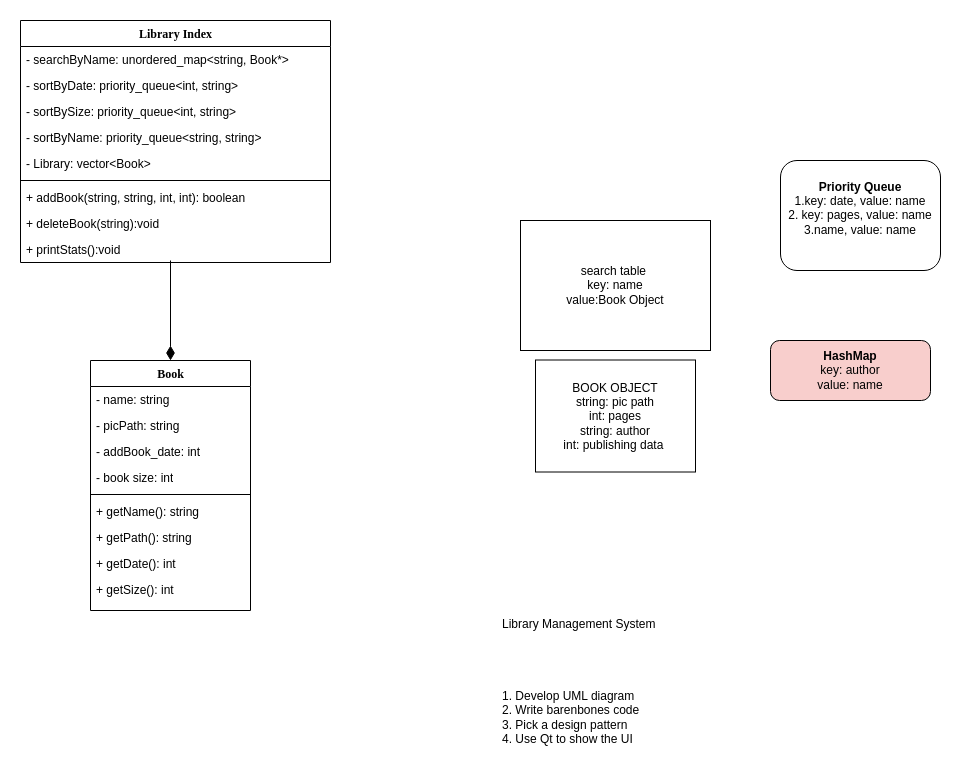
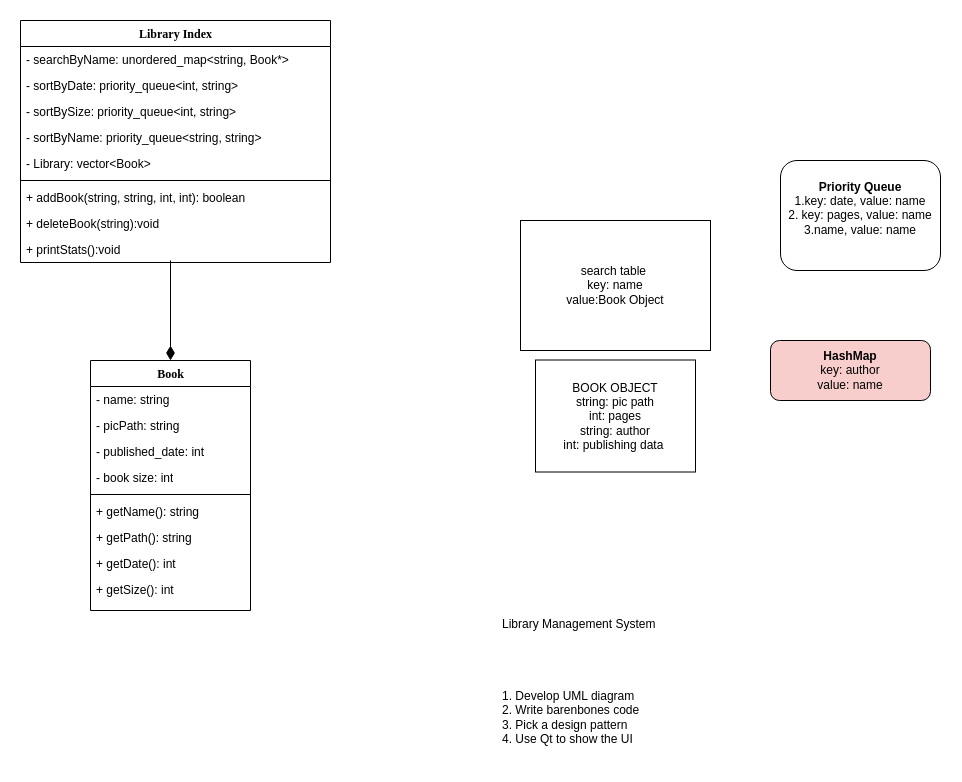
node "- addBook_date: int": label "- addBook_date: int" -> "- published_date: int"
